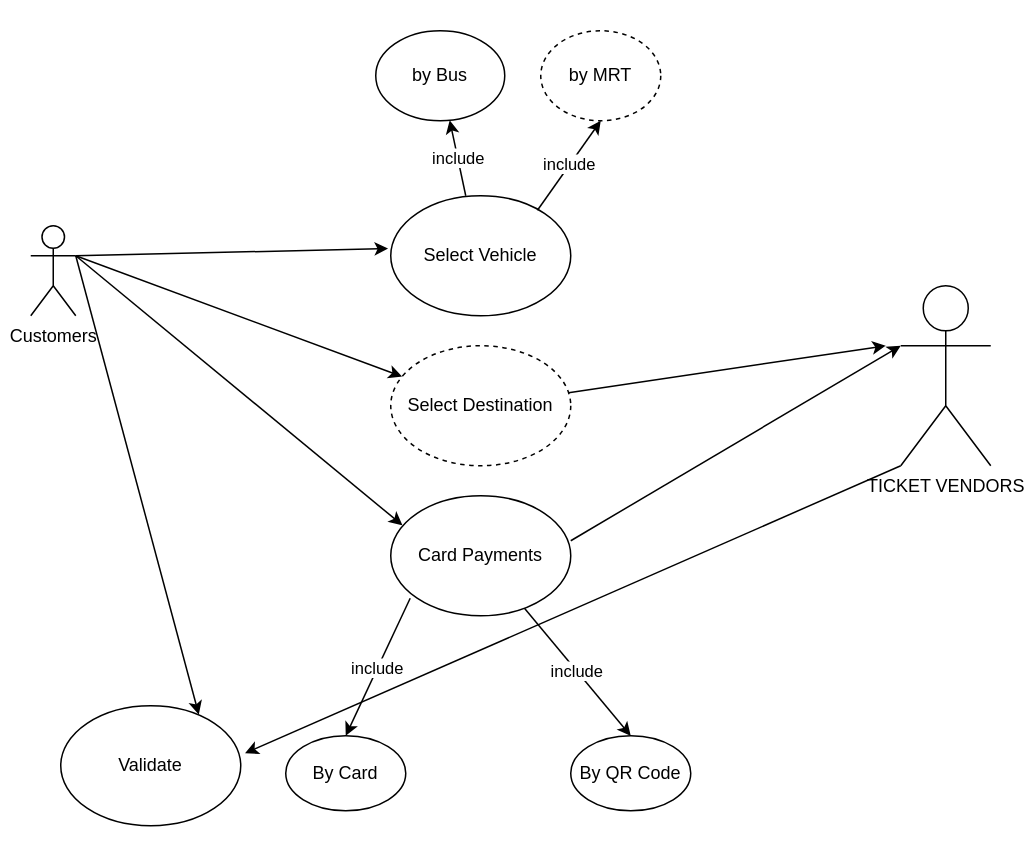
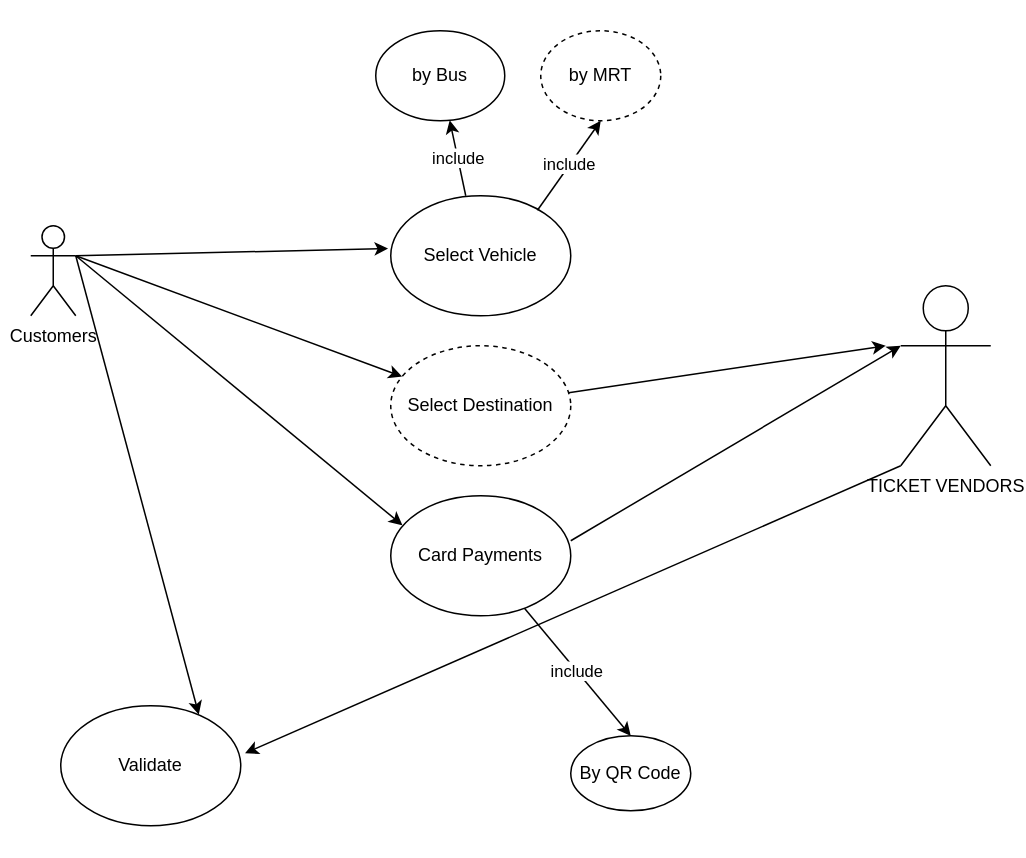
edge "Card Payments" -> "By Card": removed, label "include"
node "By Card": removed
